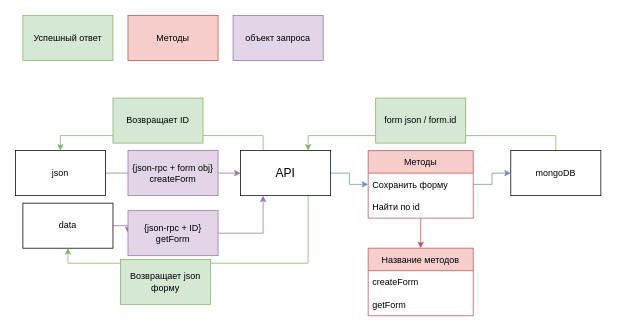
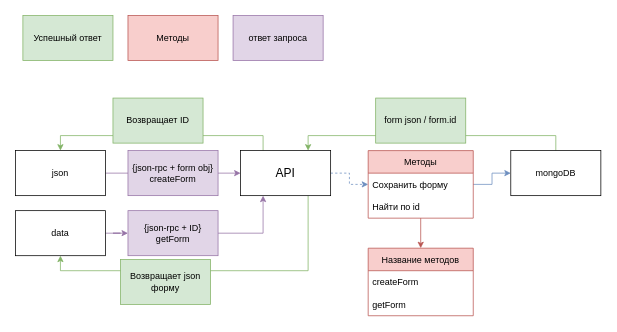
node "объект запроса": label "объект запроса" -> "ответ запроса"
edge "API" -> "Сохранить форму": style solid -> dashed
node "data": moved (68, 225) -> (60, 233)
